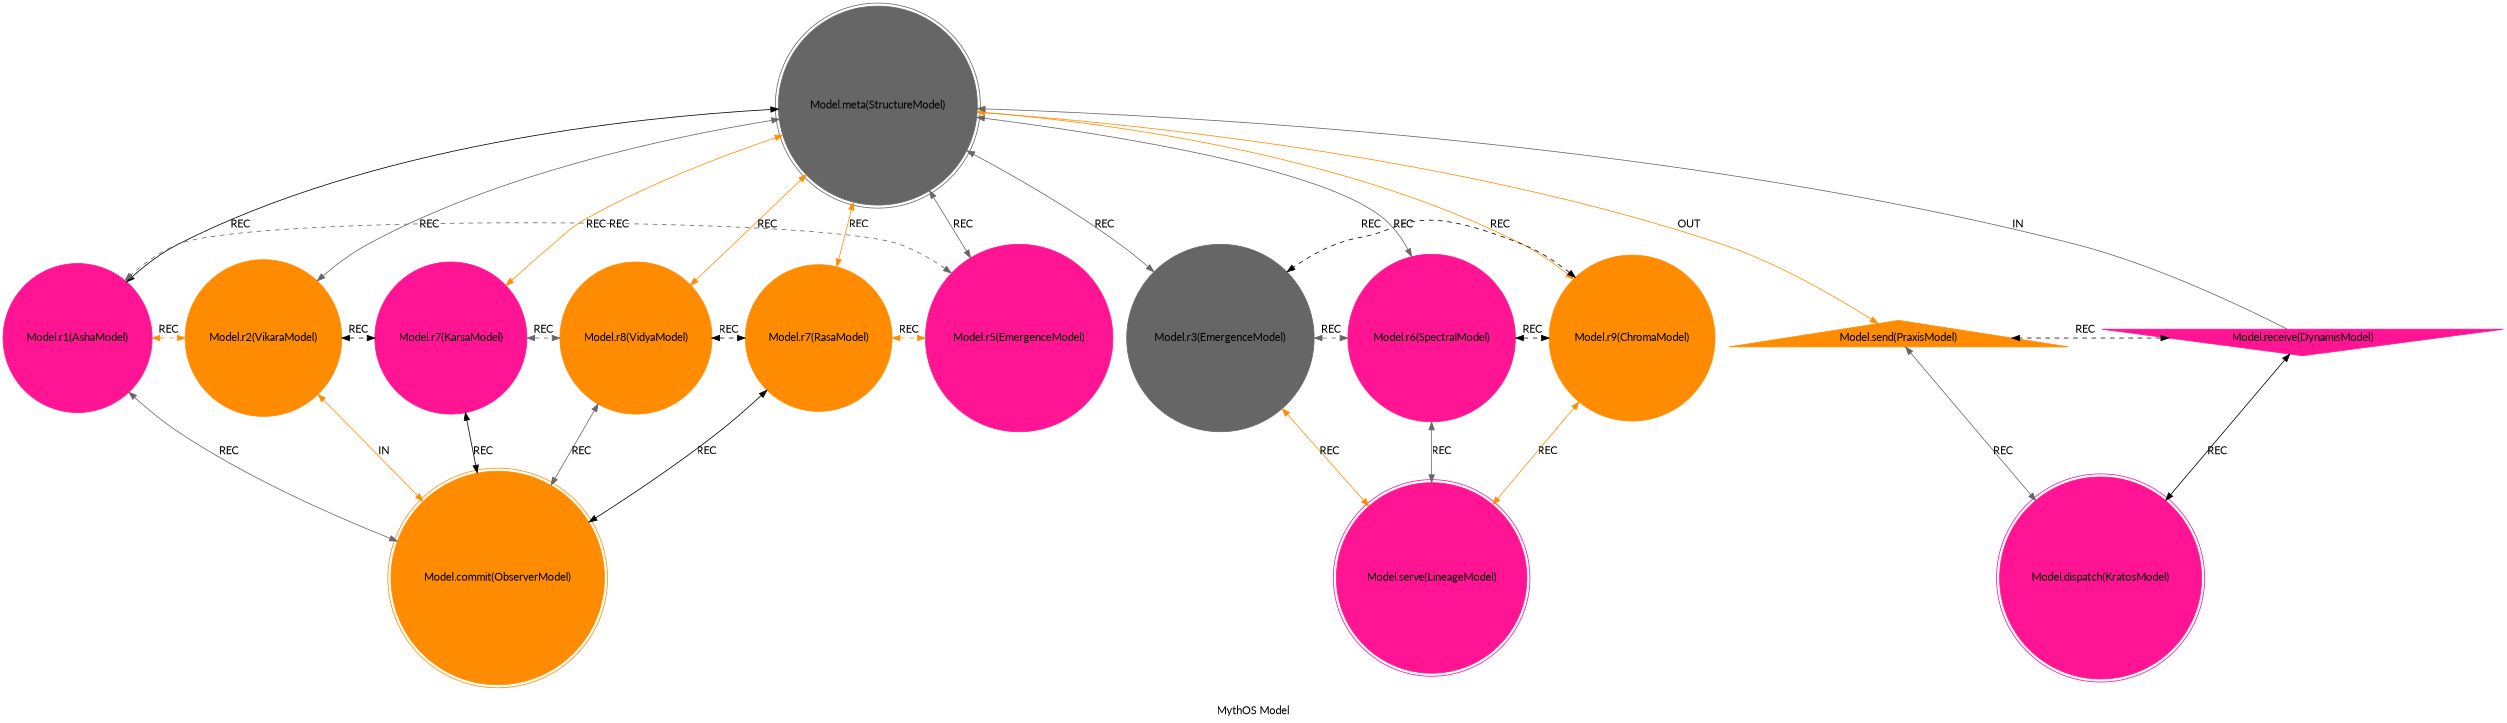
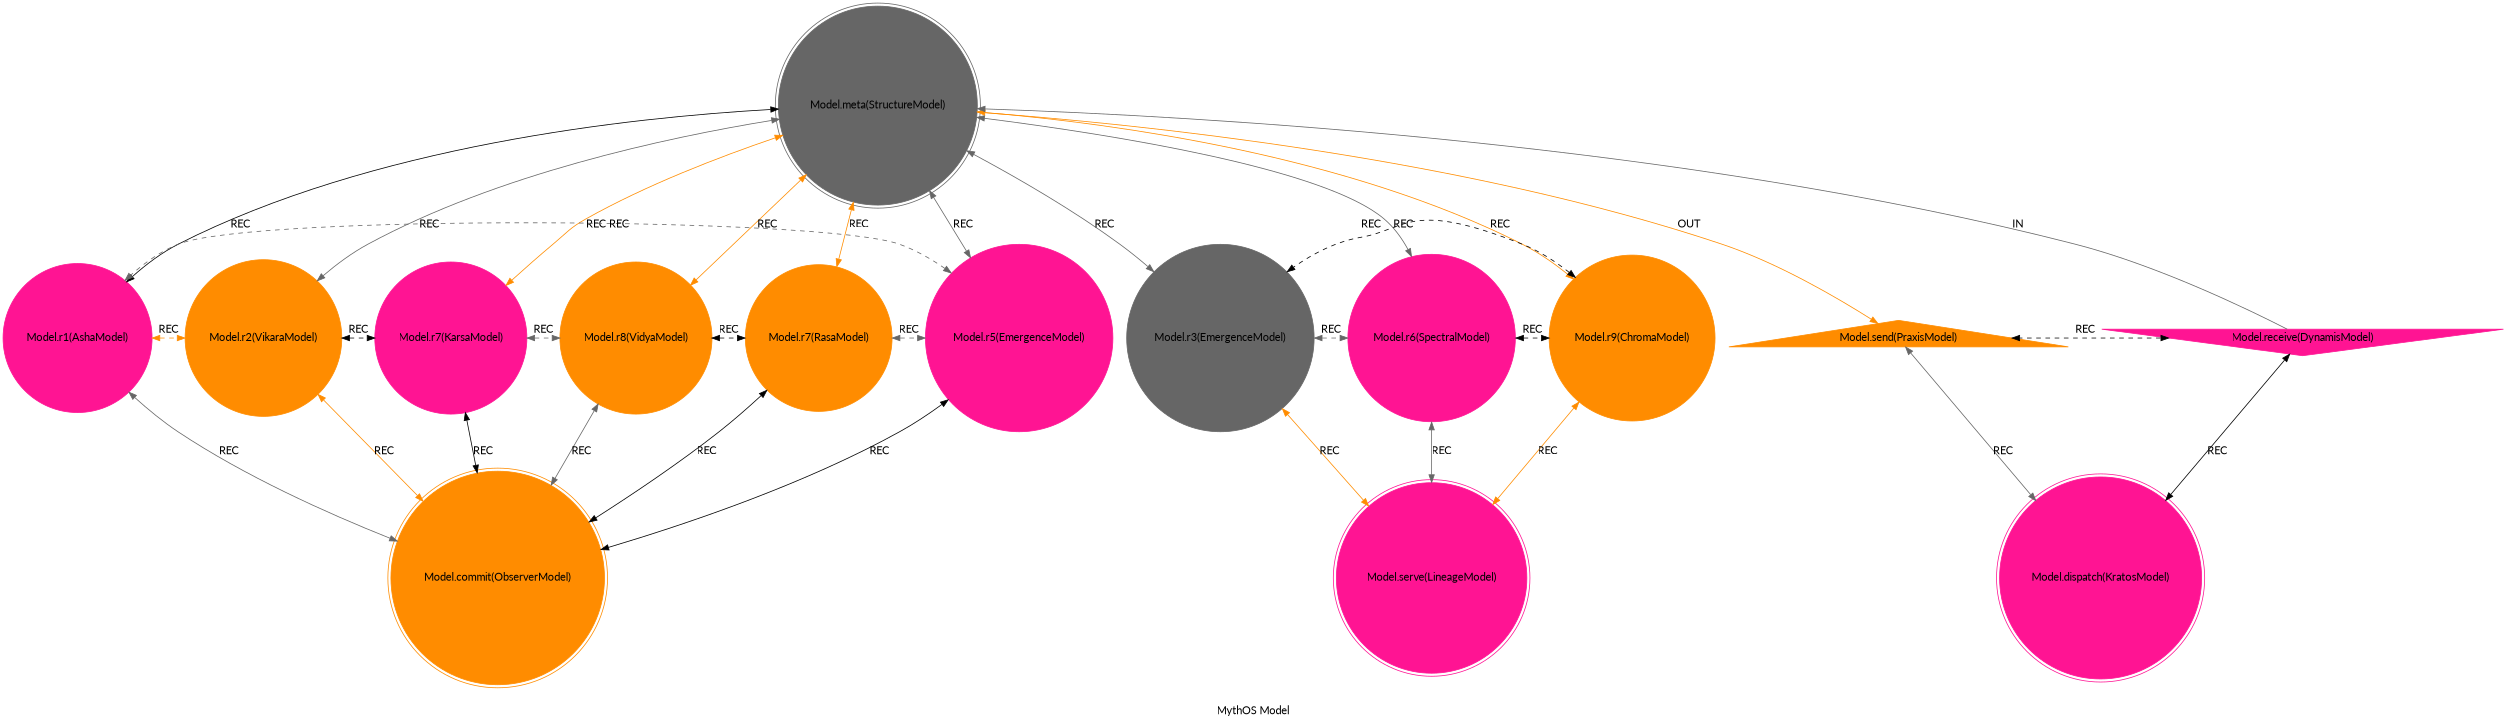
edge "Model.r7(RasaModel)" -- "Model.r5(EmergenceModel)": color darkorange -> gray40
edge "Model.r2(VikaraModel)" -- "Model.commit(ObserverModel)": label "IN" -> "REC"
edge "Model.r5(EmergenceModel)" -- "Model.commit(ObserverModel)": added, label "REC"
